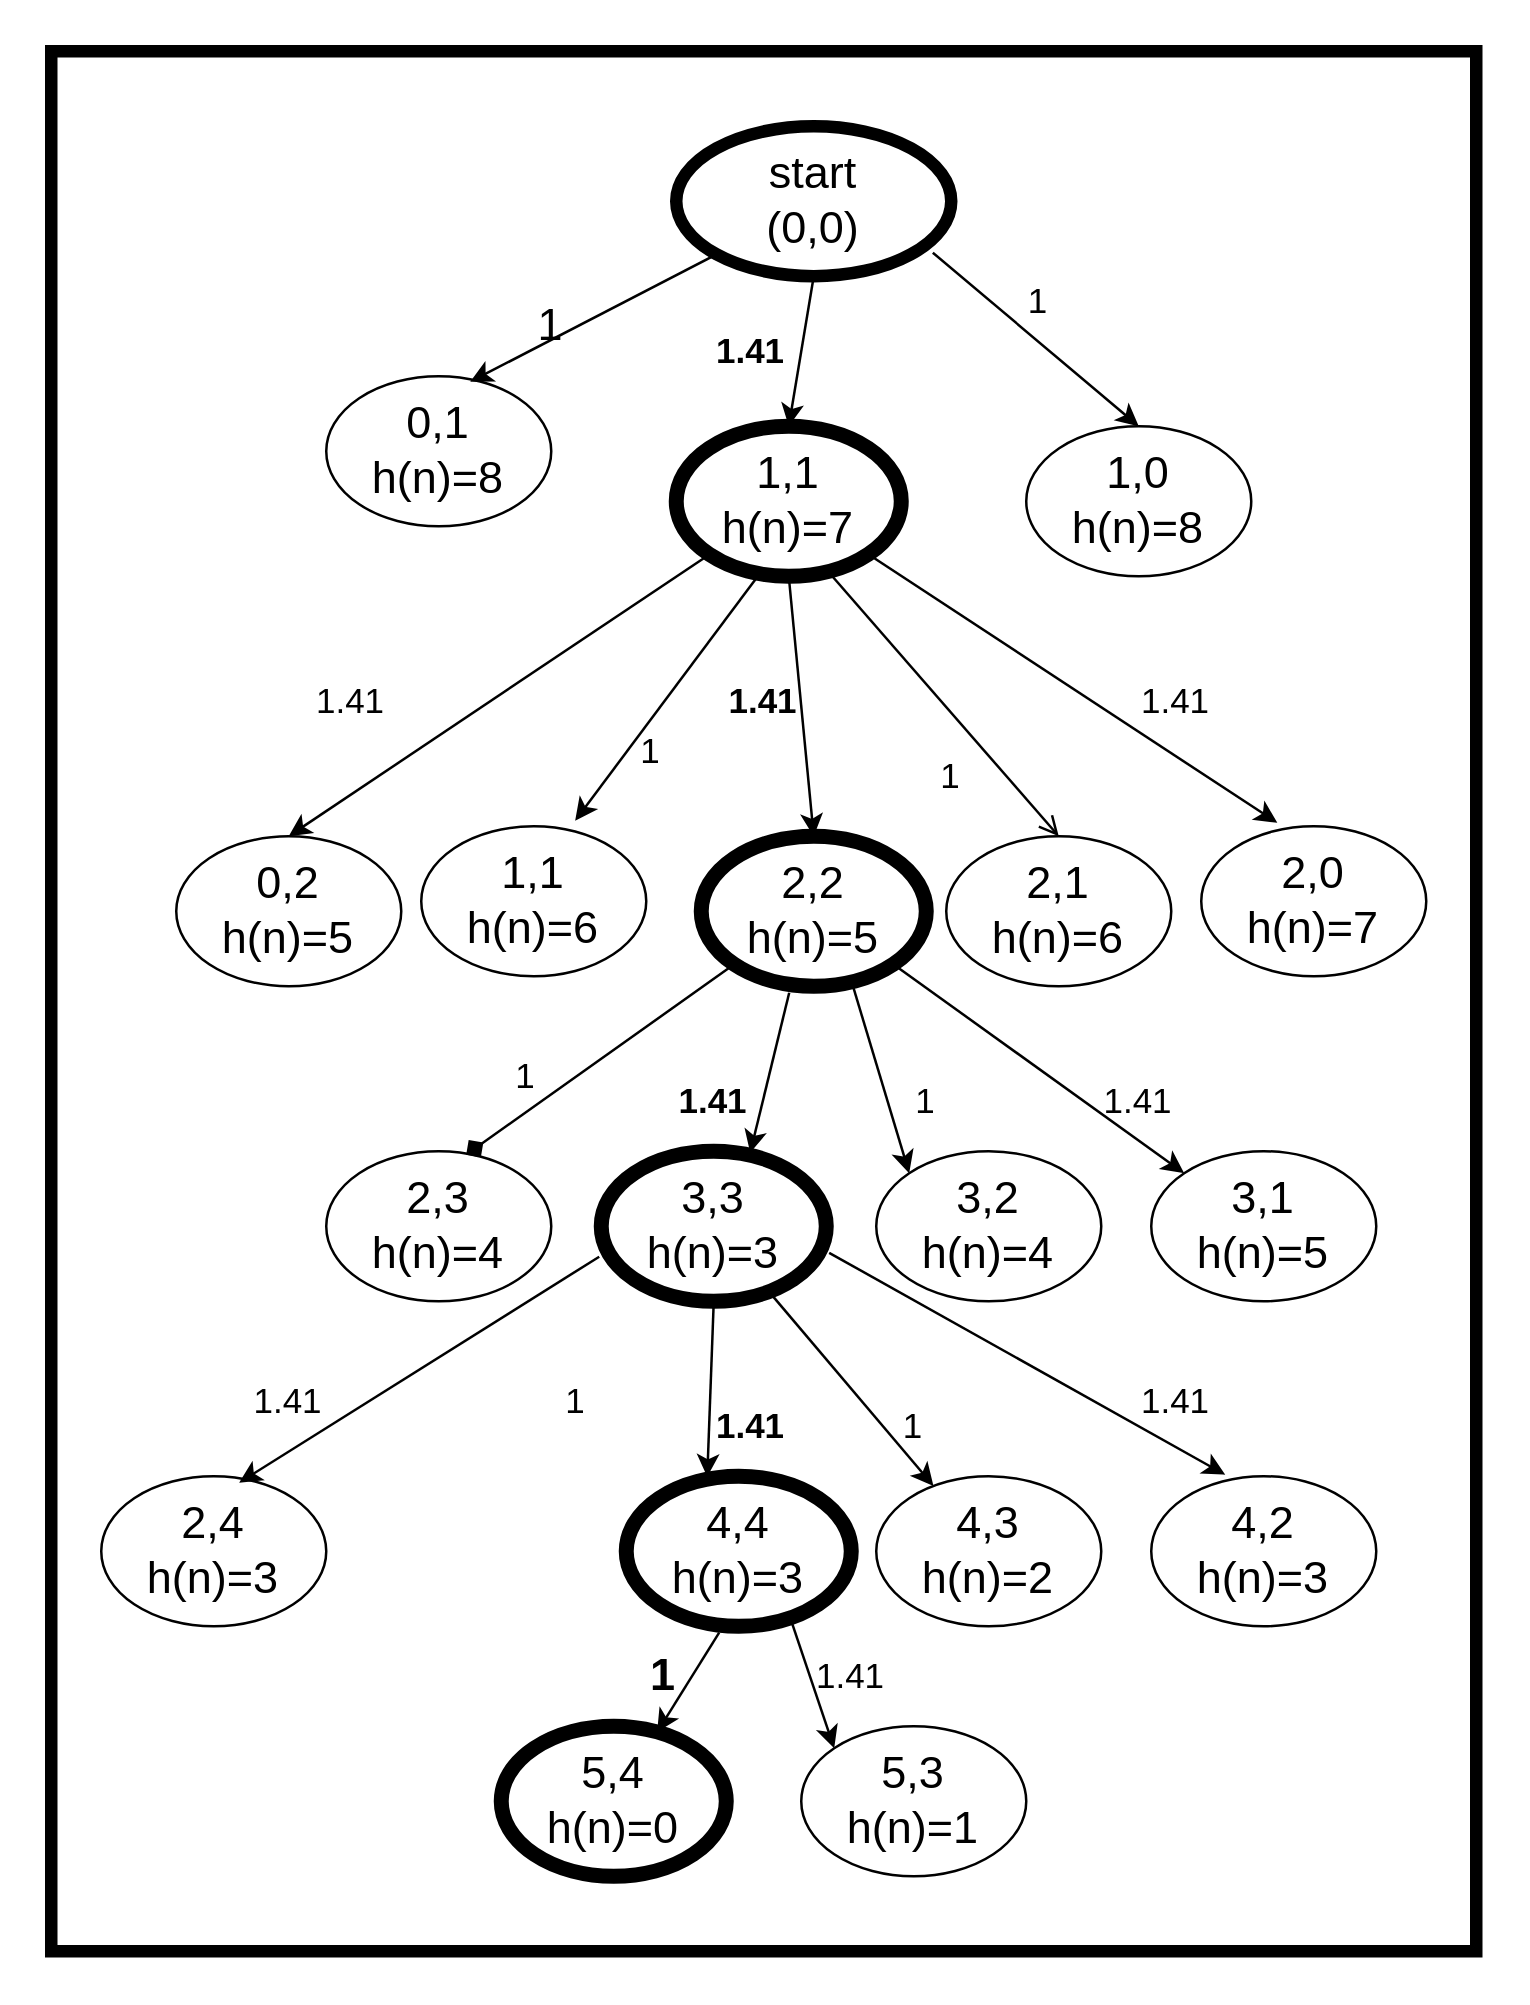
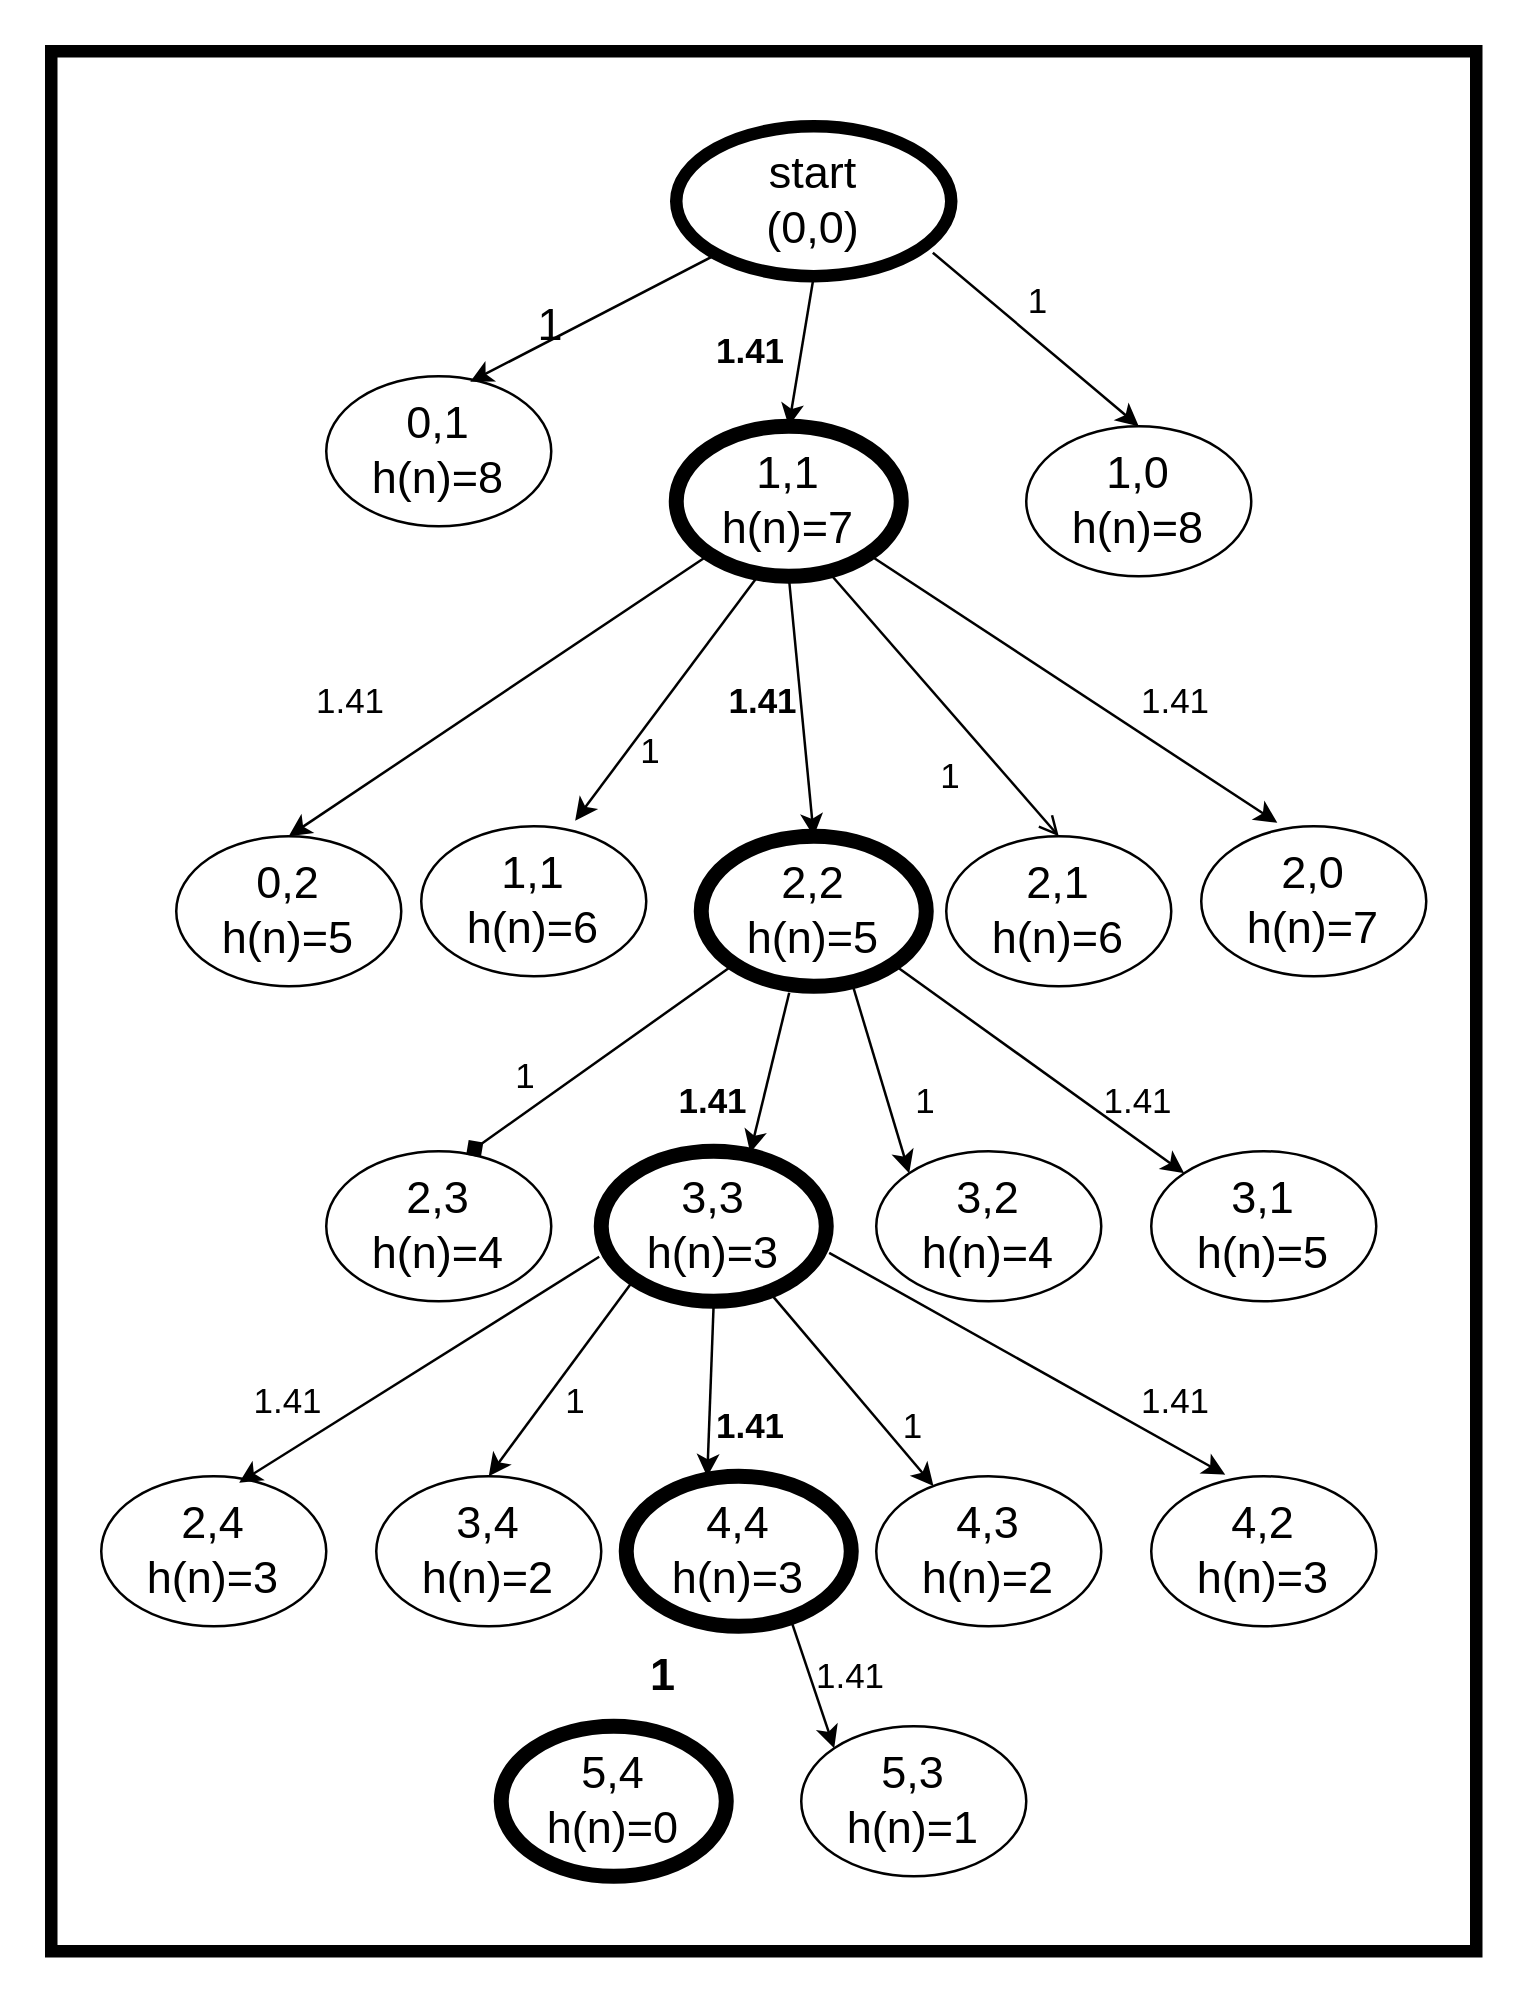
edge "3,3 h(n)=3" -> "3,4 h(n)=2": added
node "3,4 h(n)=2": added
edge "4,4 h(n)=3" -> "5,4 h(n)=0": removed
